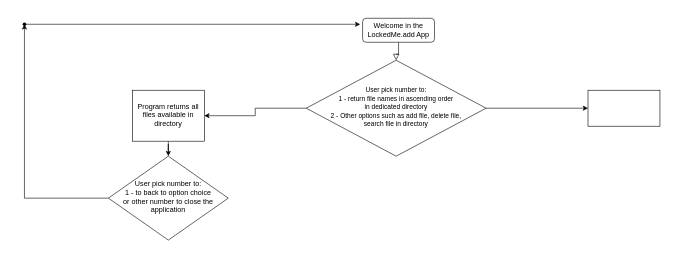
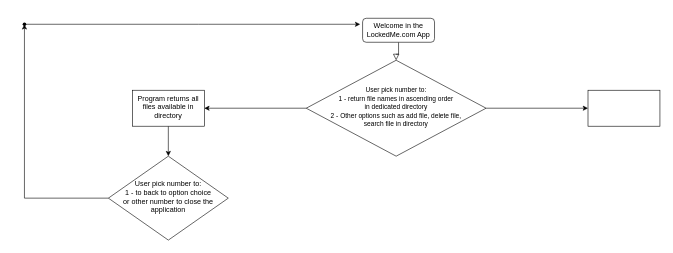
node "Welcome in the LockedMe.add App": label "Welcome in the LockedMe.add App" -> "Welcome in the LockedMe.com App"
node "Program returns all files available in directory": size 72x51 -> 72x36
